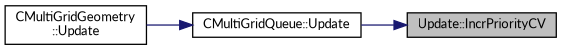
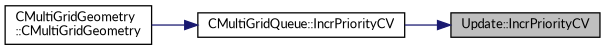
node "CMultiGridGeometry ::Update": label "CMultiGridGeometry ::Update" -> "CMultiGridGeometry ::CMultiGridGeometry"
node "CMultiGridQueue::Update": label "CMultiGridQueue::Update" -> "CMultiGridQueue::IncrPriorityCV"
